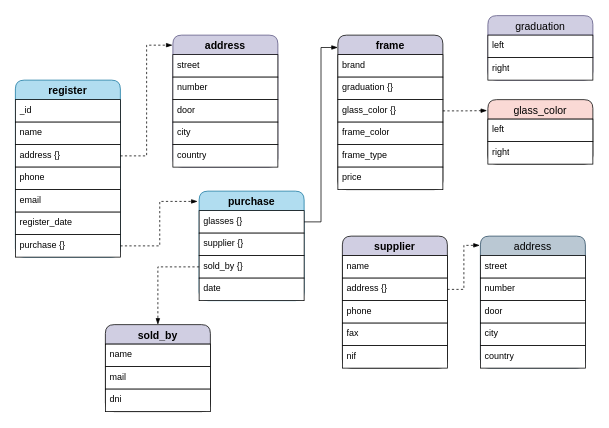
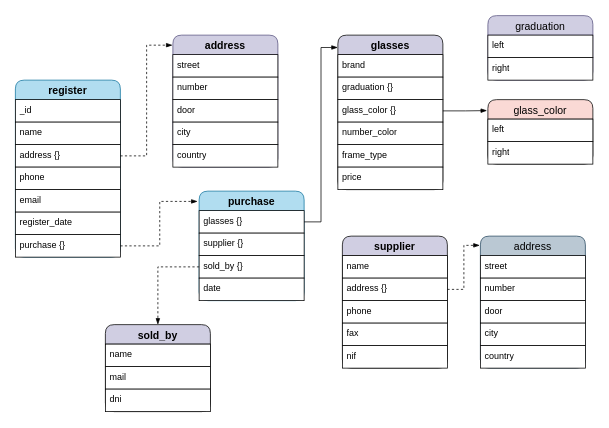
node "frame": label "frame" -> "glasses"
edge "glass_color {}" -> "glass_color": style dashed -> solid
node "frame_color": label "frame_color" -> "number_color"
